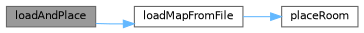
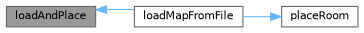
edge "loadAndPlace" -> "loadMapFromFile": reversed
